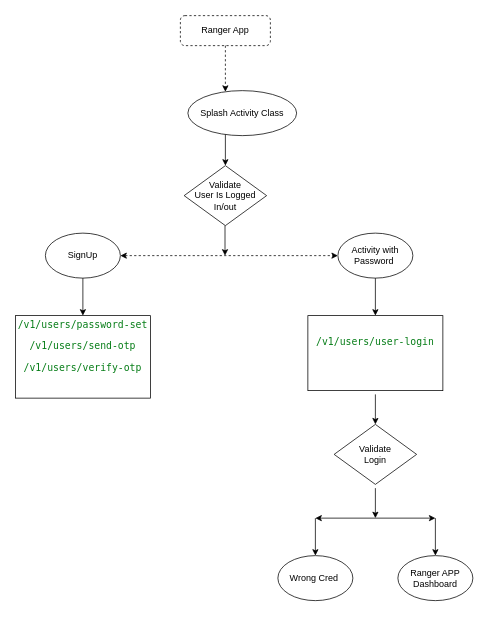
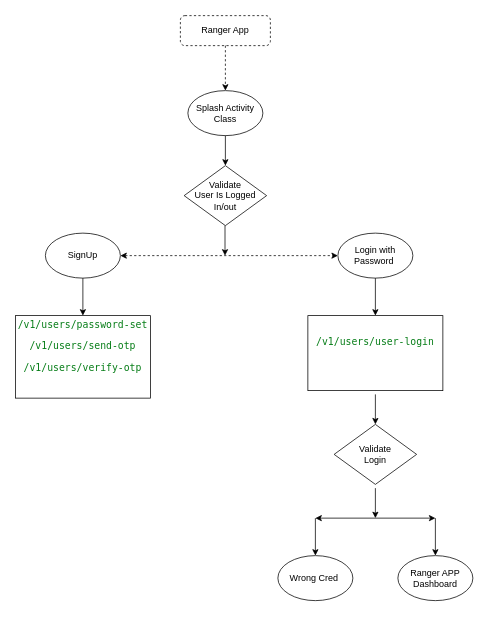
node "Splash Activity Class": size 109x45 -> 75x45
node "Activity with Password": label "Activity with Password" -> "Login with Password"
